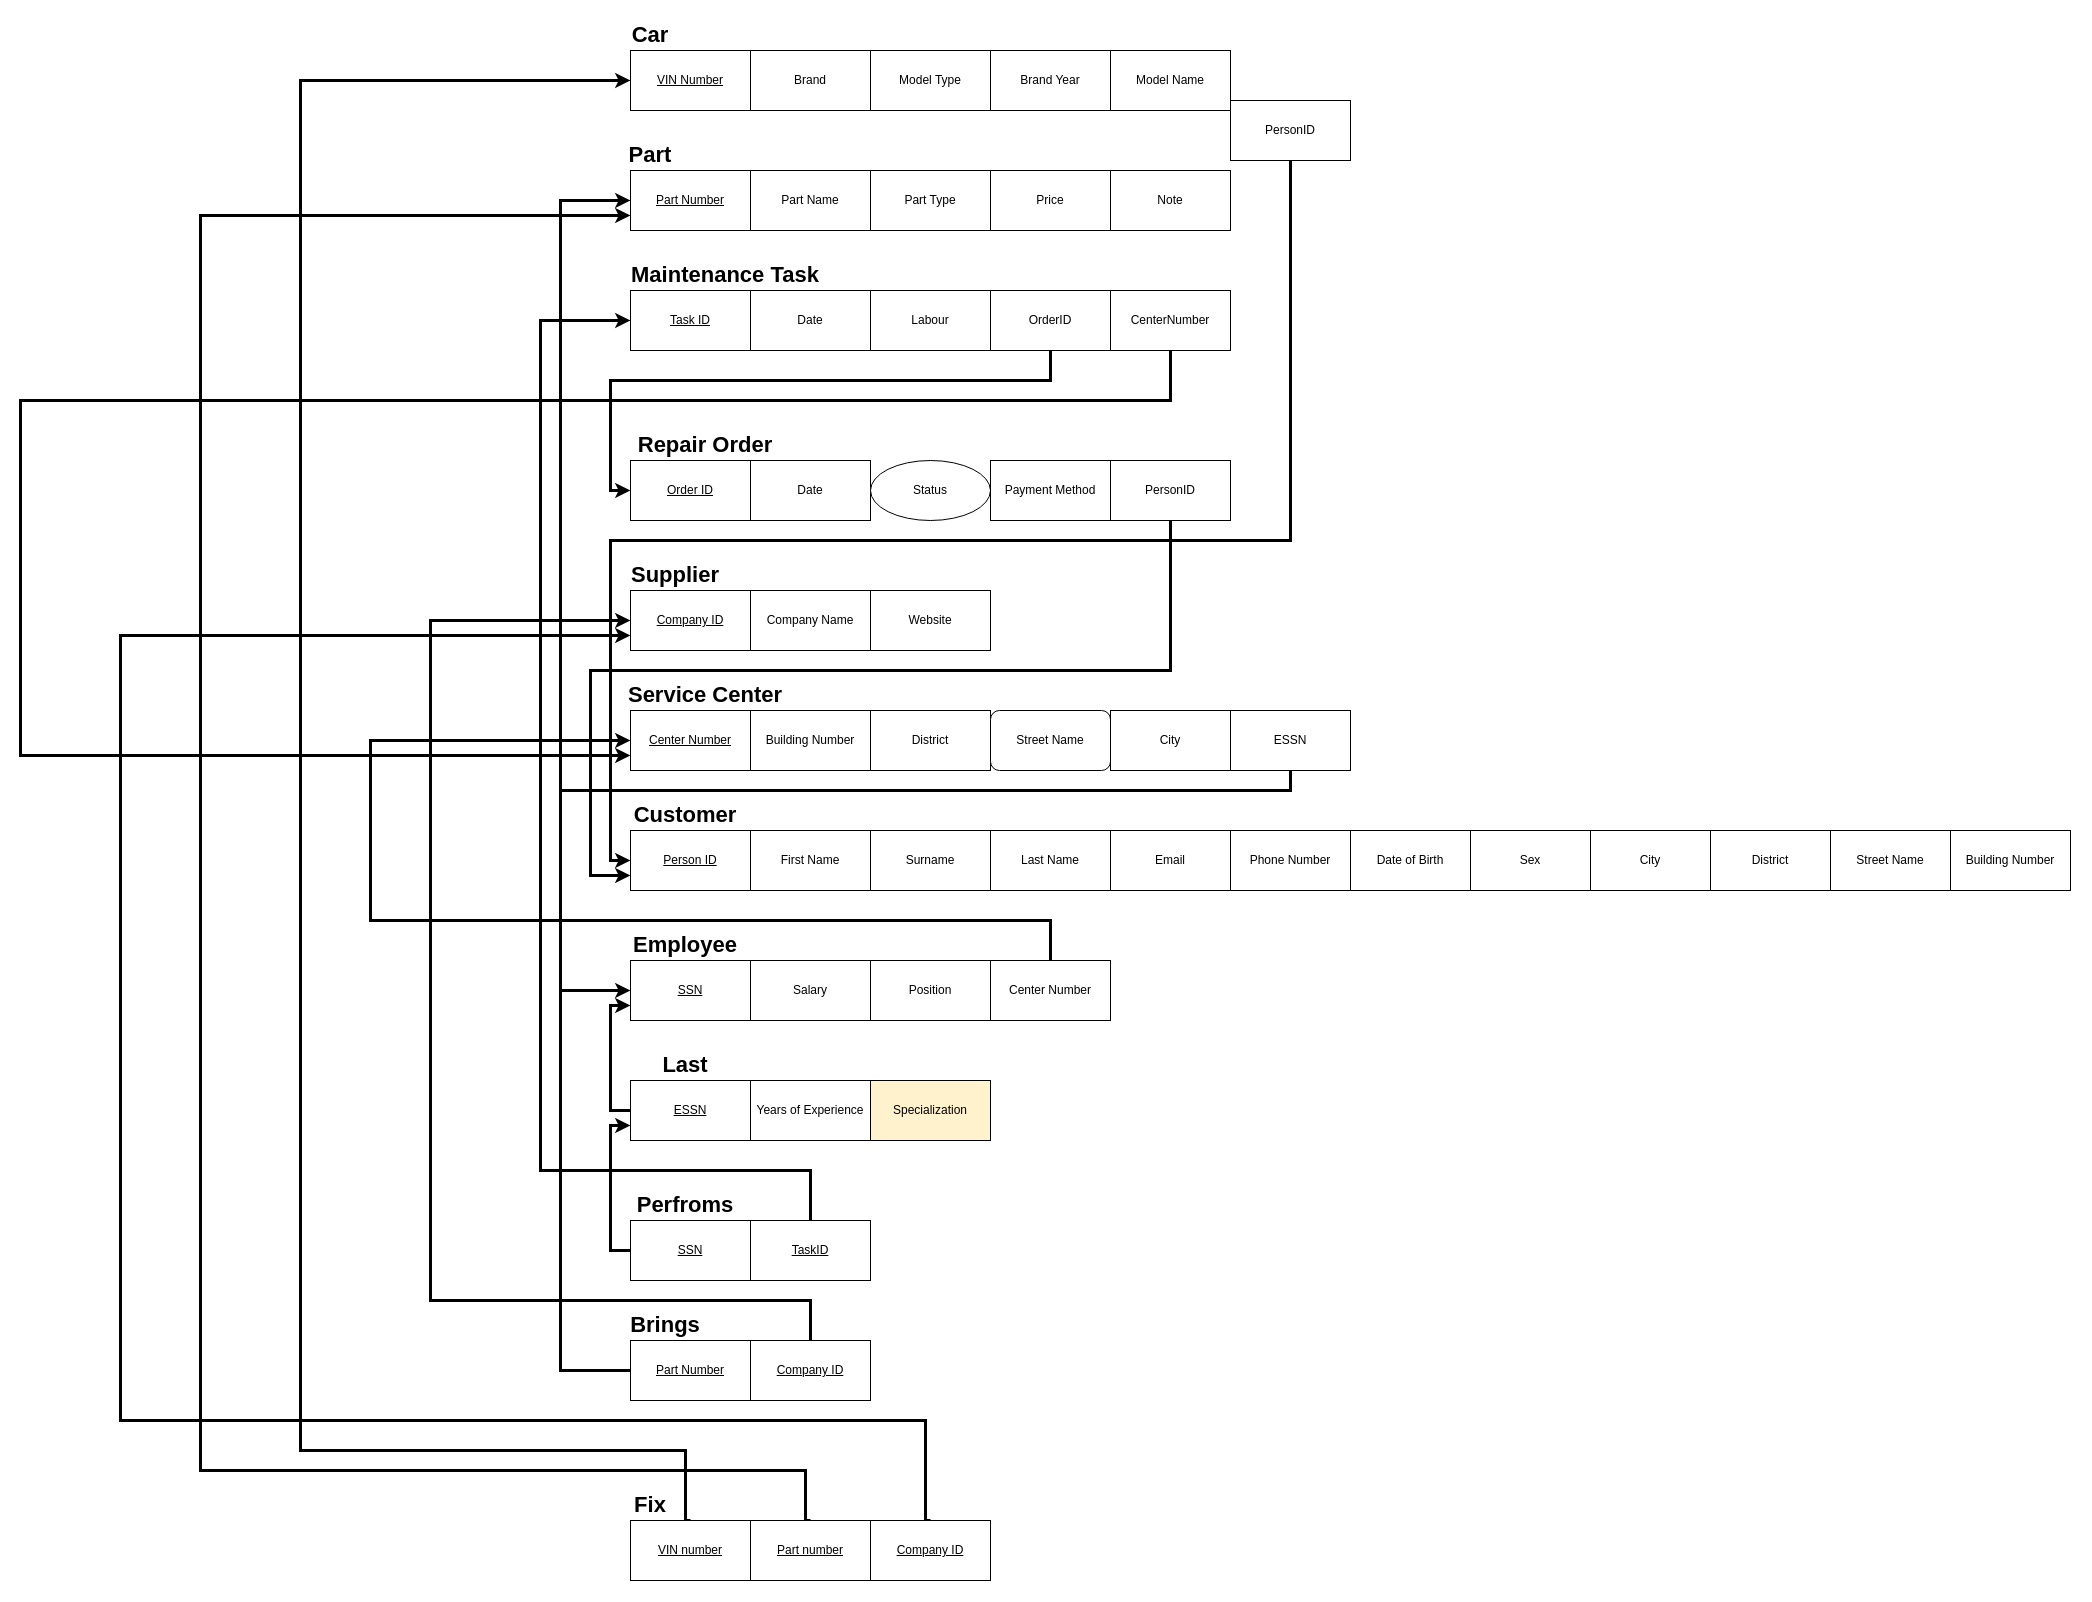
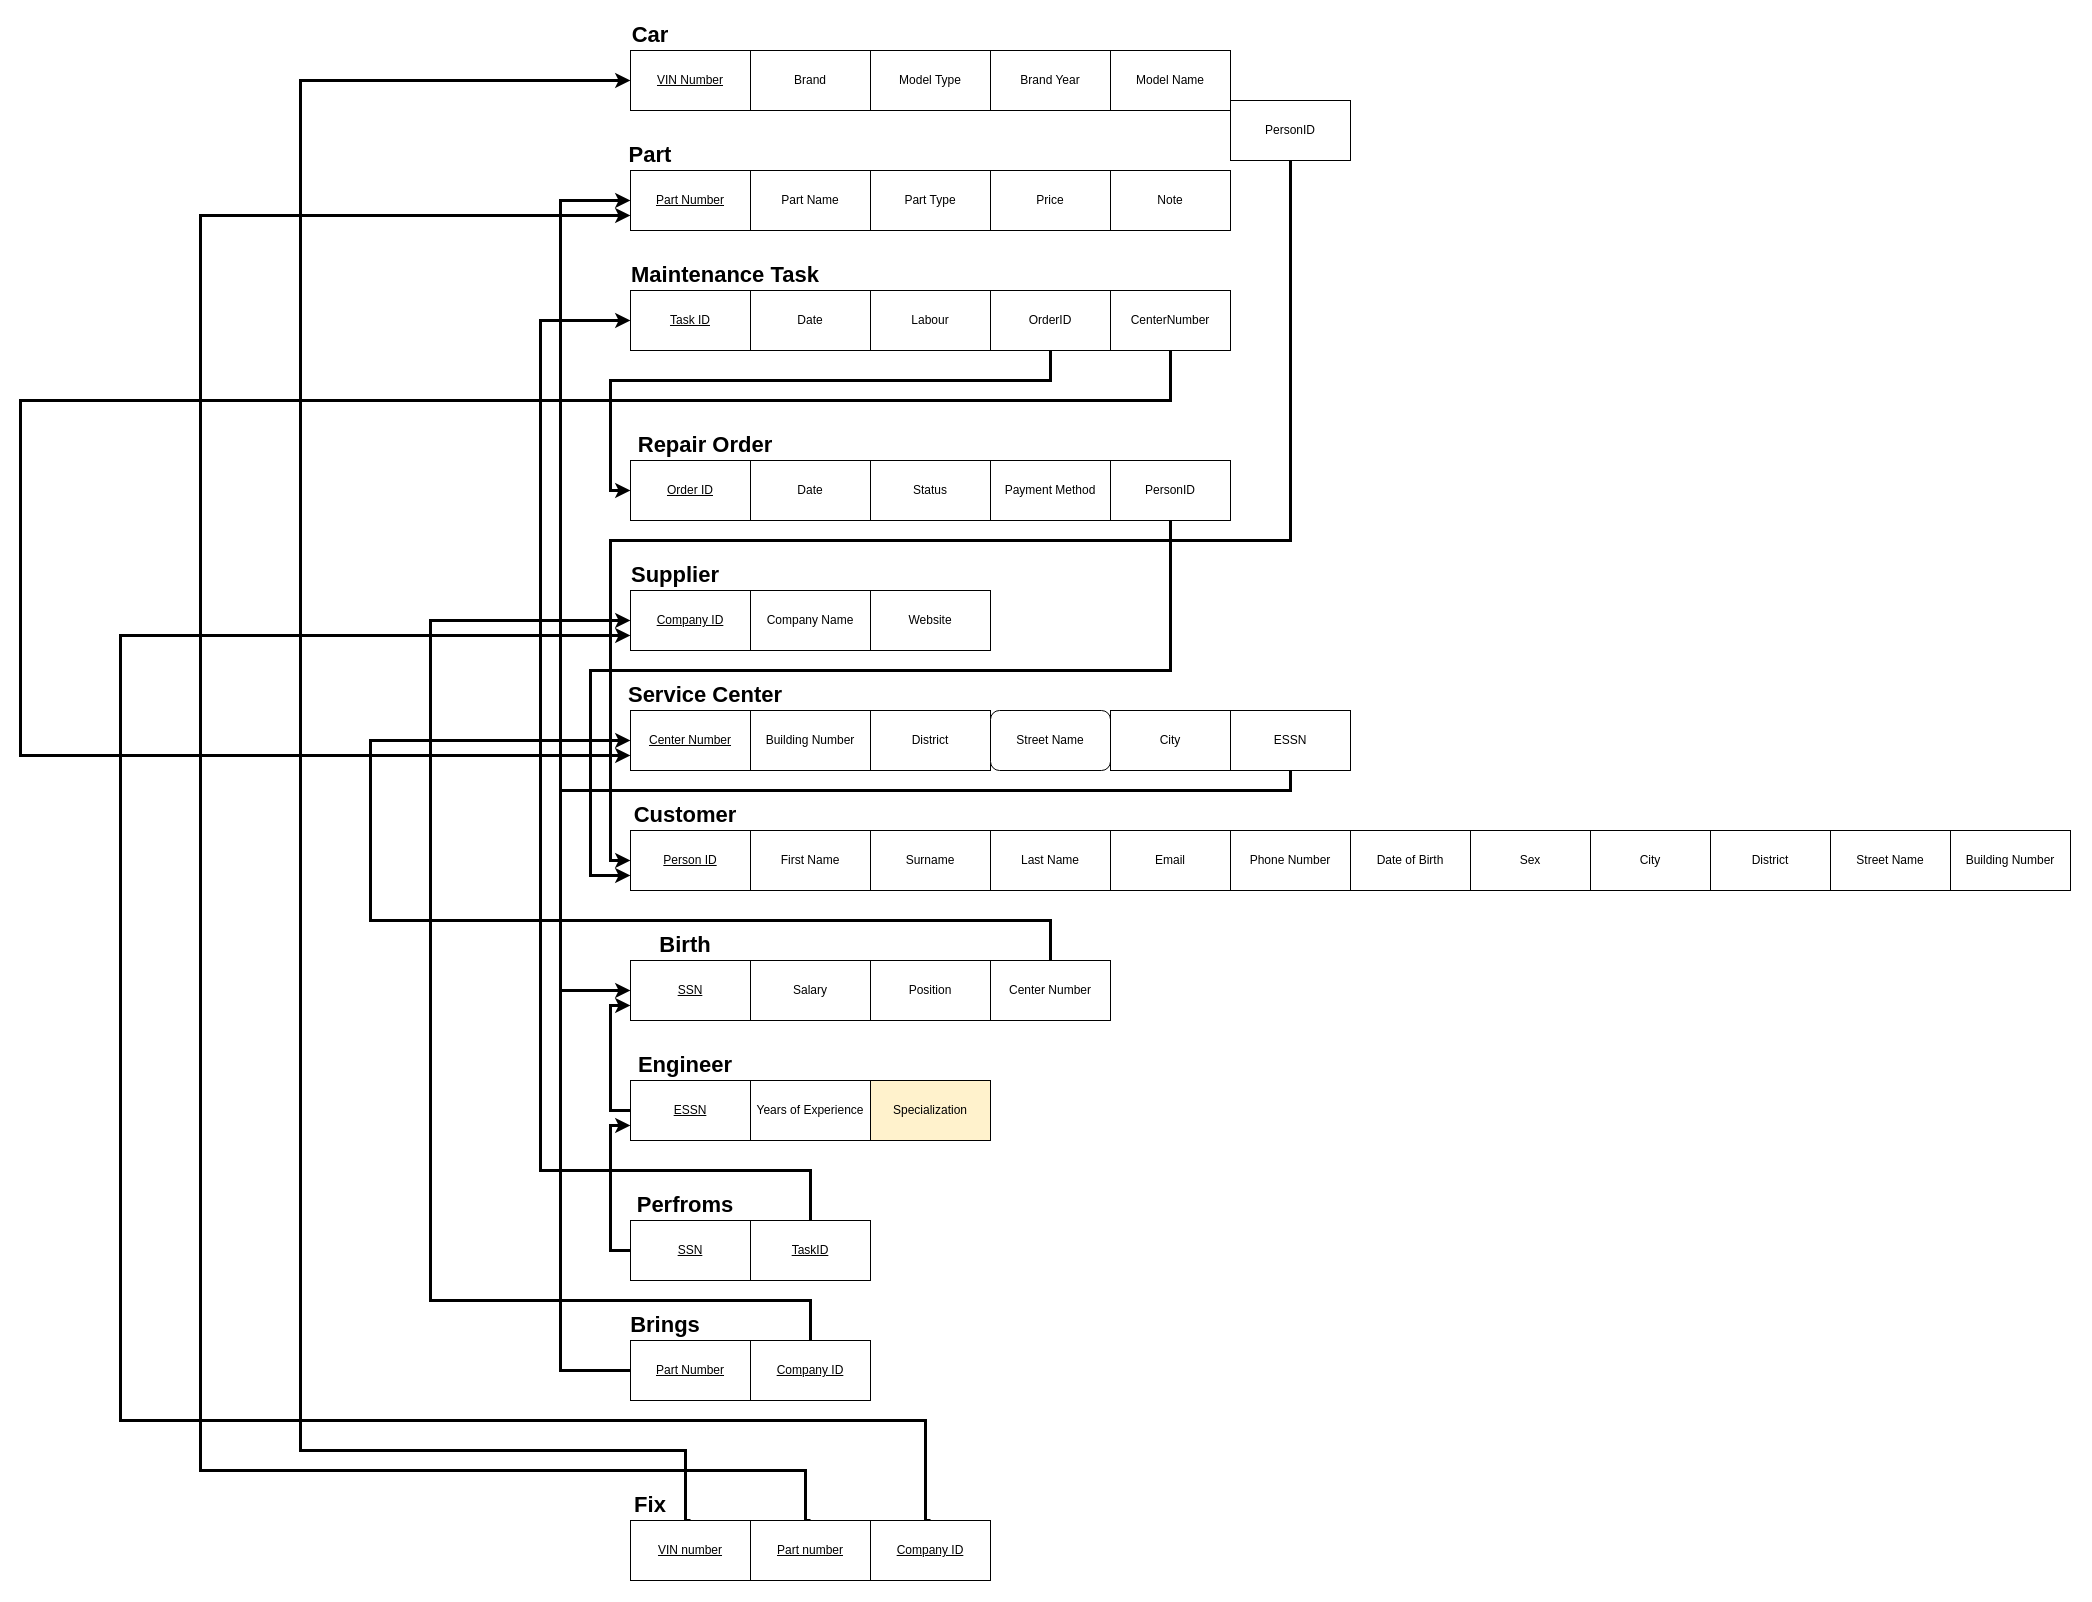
node "Status": shape ellipse -> rectangle
node "Employee": label "Employee" -> "Birth"
node "Last": label "Last" -> "Engineer"
